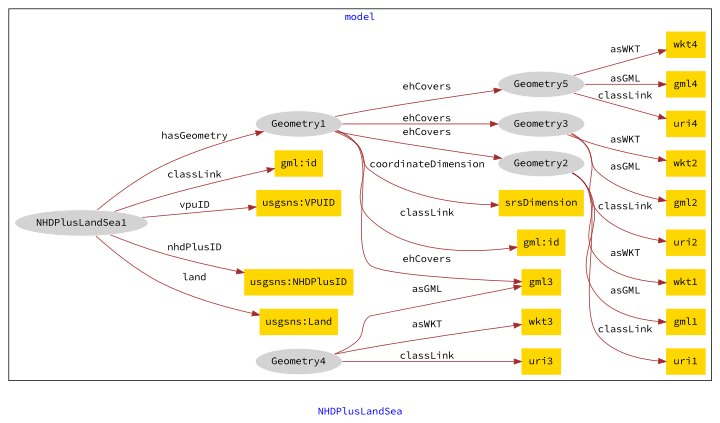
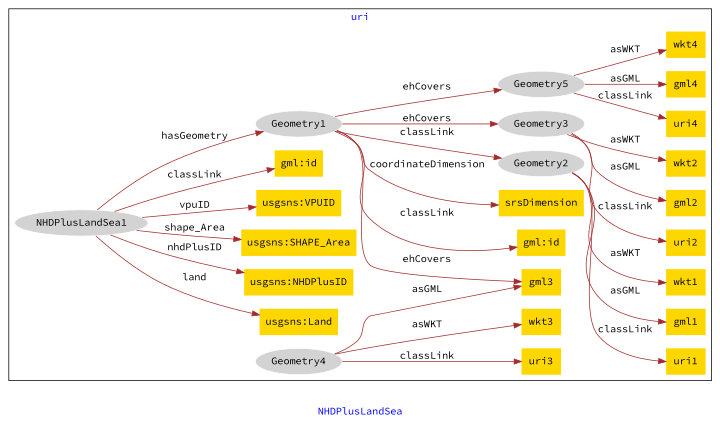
cluster "model": label "model" -> "uri"
edge "Geometry1" -> "Geometry2": label "ehCovers" -> "classLink"
node "usgsns:SHAPE_Area": added
